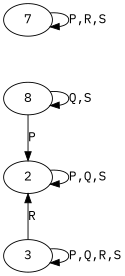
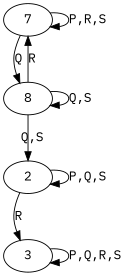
edge "7" -> "8": added, label "Q"
edge "8" -> "7": added, label "R"
edge "8" -> "2": label "P" -> "Q,S"
edge "3" -> "2": reversed
